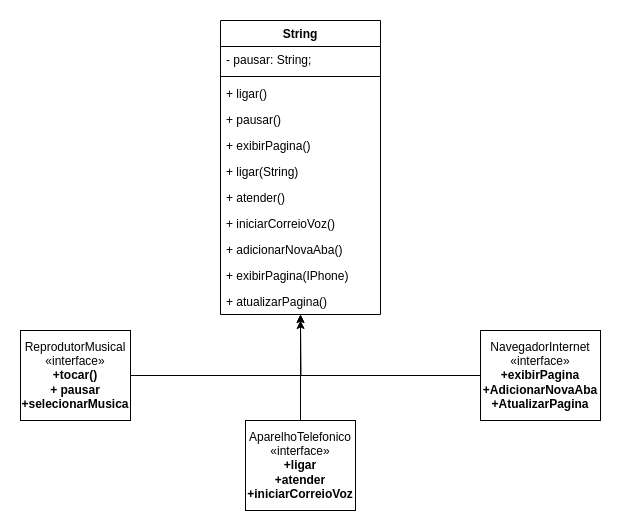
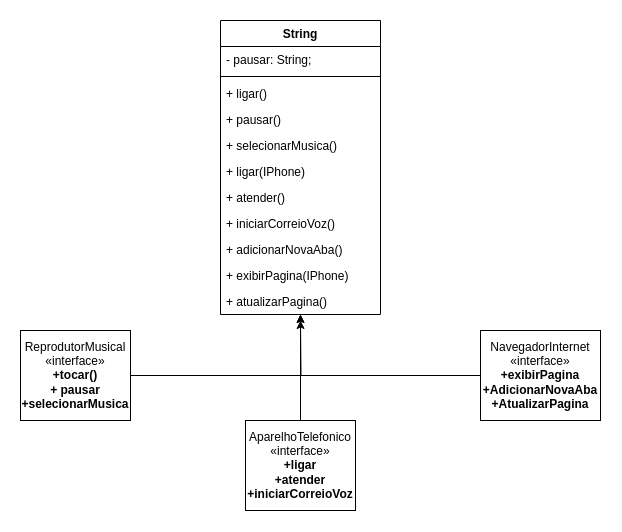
node "+ exibirPagina()": label "+ exibirPagina()" -> "+ selecionarMusica()"
node "+ ligar(String)": label "+ ligar(String)" -> "+ ligar(IPhone)"
